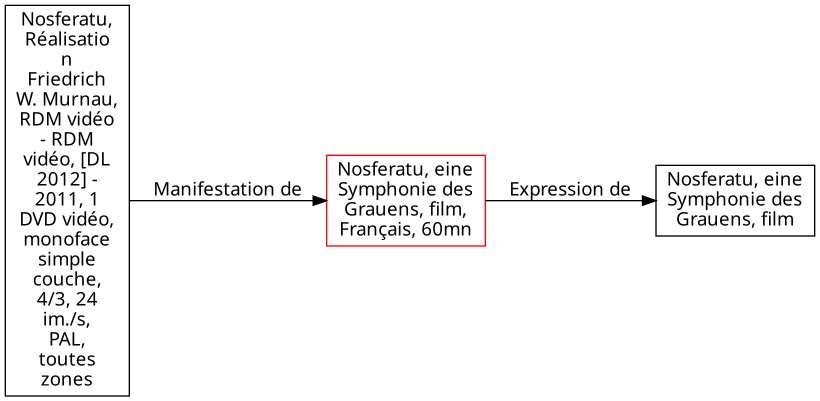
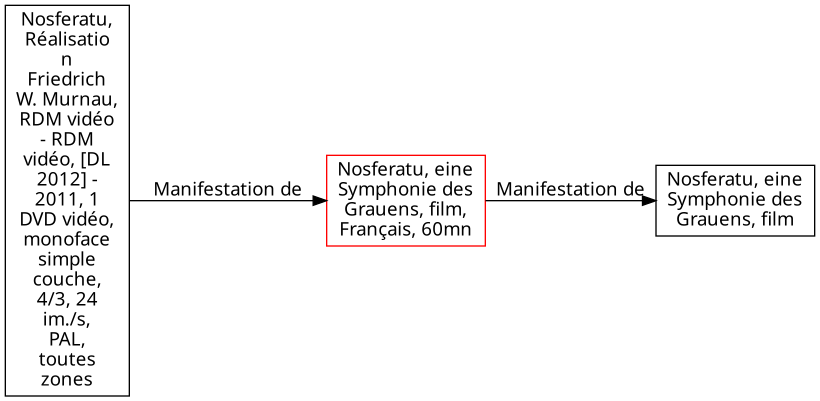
edge "Nosferatu, eine Symphonie des Grauens, film, Français, 60mn" -> "Nosferatu, eine Symphonie des Grauens, film": label "Expression de" -> "Manifestation de"
